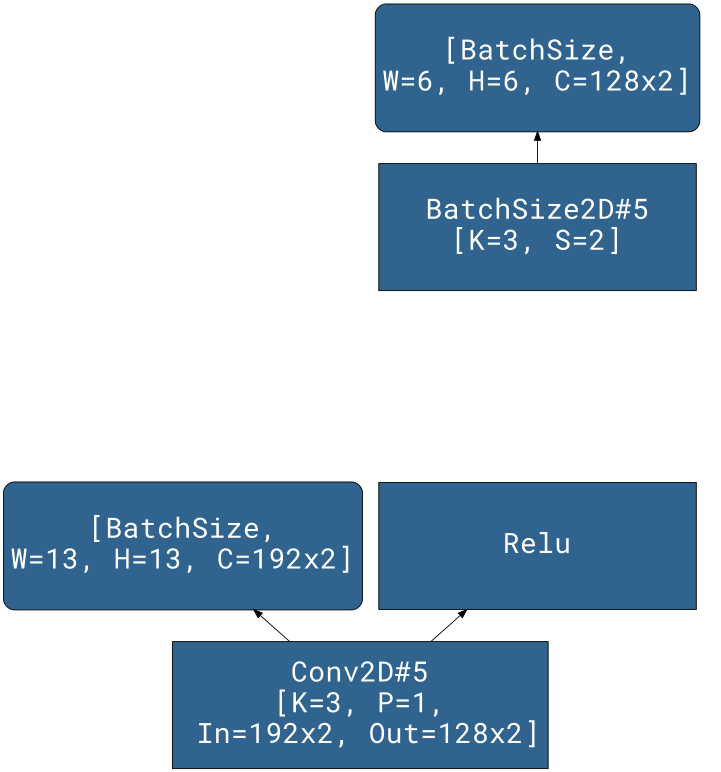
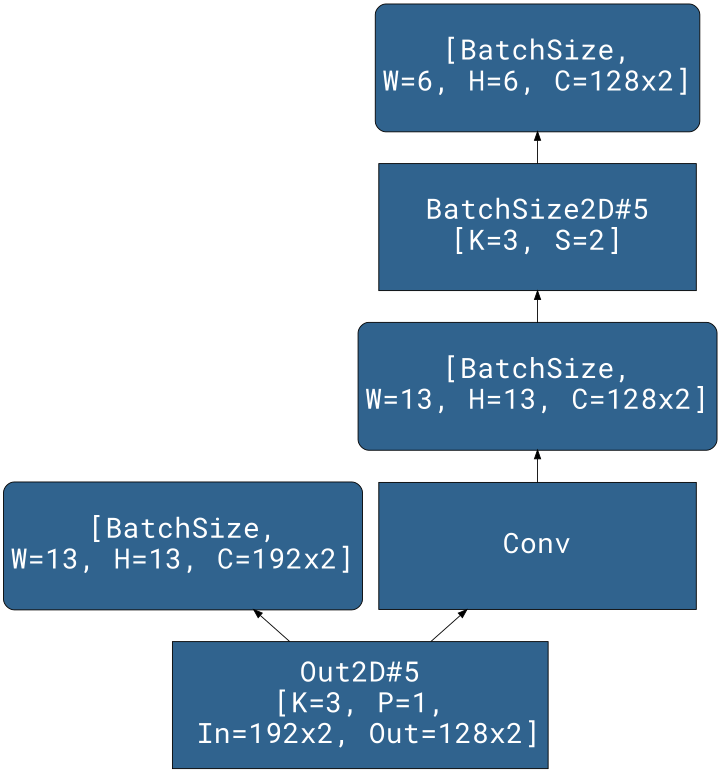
node "[BatchSize, W=13, H=13, C=128x2]": added
node "Relu": label "Relu" -> "Conv"
node "Conv2D#5 [K=3, P=1, In=192x2, Out=128x2]": label "Conv2D#5 [K=3, P=1, In=192x2, Out=128x2]" -> "Out2D#5 [K=3, P=1, In=192x2, Out=128x2]"
